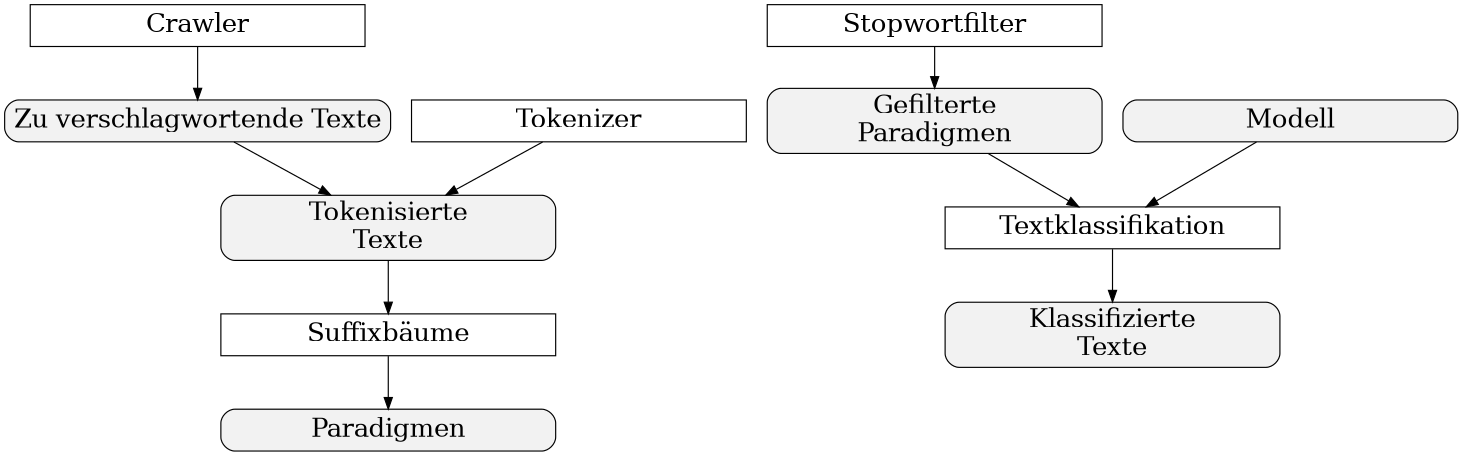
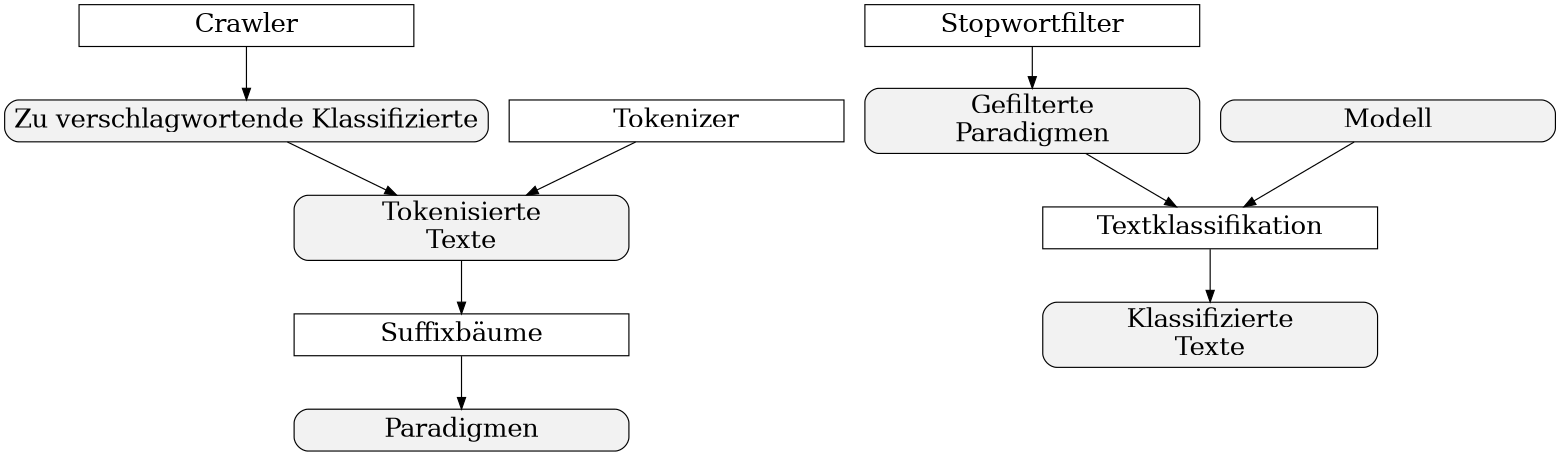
node "Zu verschlagwortende Texte": label "Zu verschlagwortende Texte" -> "Zu verschlagwortende Klassifizierte"
